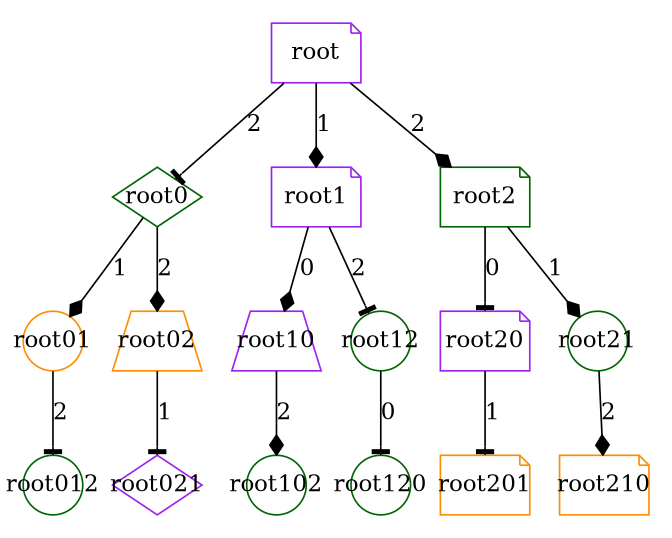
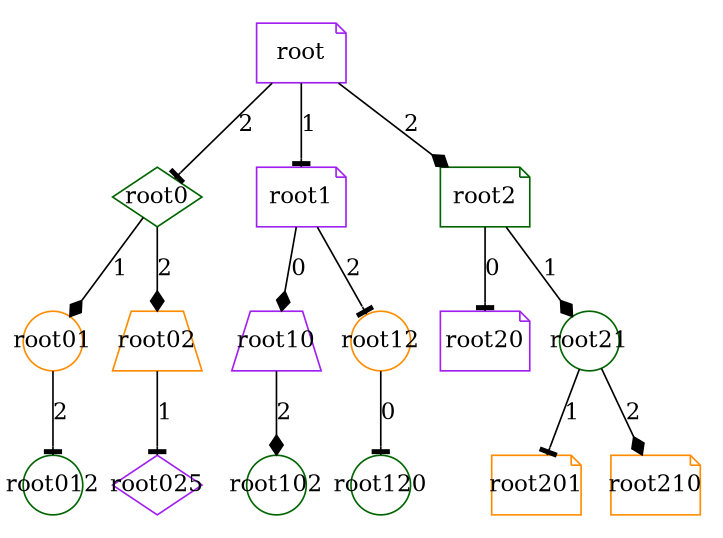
edge "root" -> "root1": arrowhead diamond -> tee
node "root12": color darkgreen -> darkorange
edge "root20" -> "root201": now "root21" -> "root201"
node "root021": label "root021" -> "root025"
